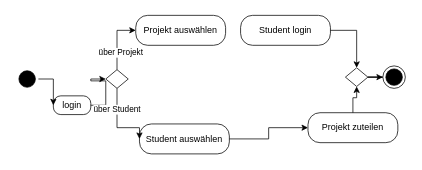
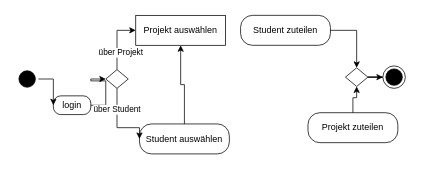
node "Projekt auswählen": shape rounded rectangle -> rectangle
node "Student login": label "Student login" -> "Student zuteilen"
edge "Student auswählen" -> "Projekt zuteilen": now "Student auswählen" -> "Projekt auswählen"
